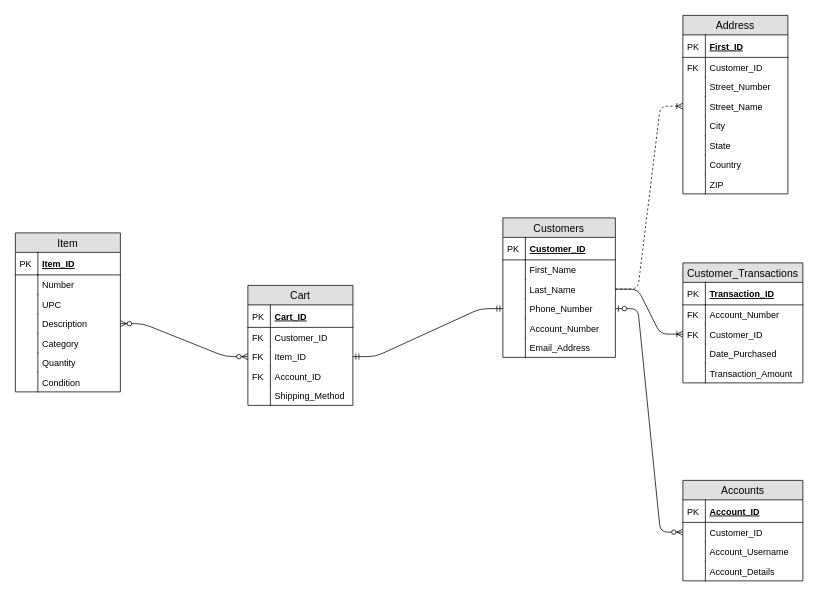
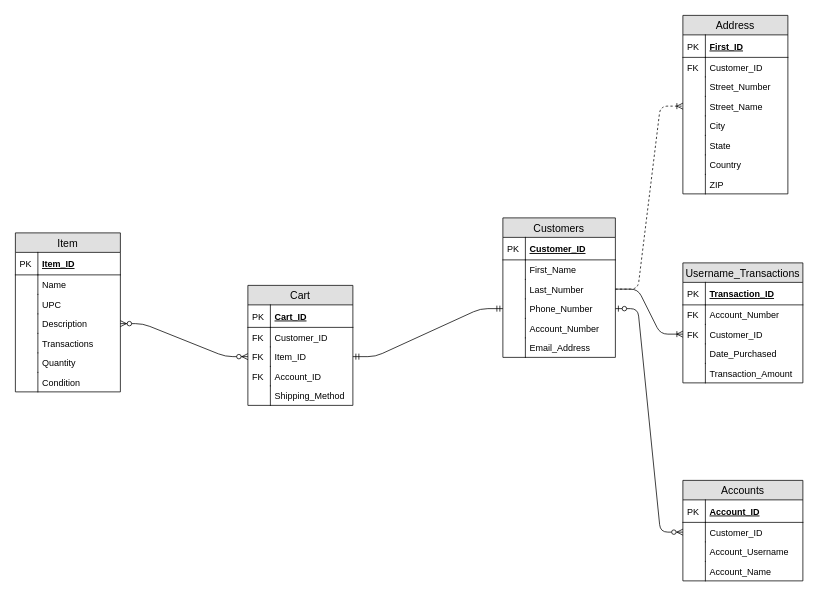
node "Customer_Transactions": label "Customer_Transactions" -> "Username_Transactions"
node "Number": label "Number" -> "Name"
node "Last_Name": label "Last_Name" -> "Last_Number"
node "Category": label "Category" -> "Transactions"
node "Account_Details": label "Account_Details" -> "Account_Name"
